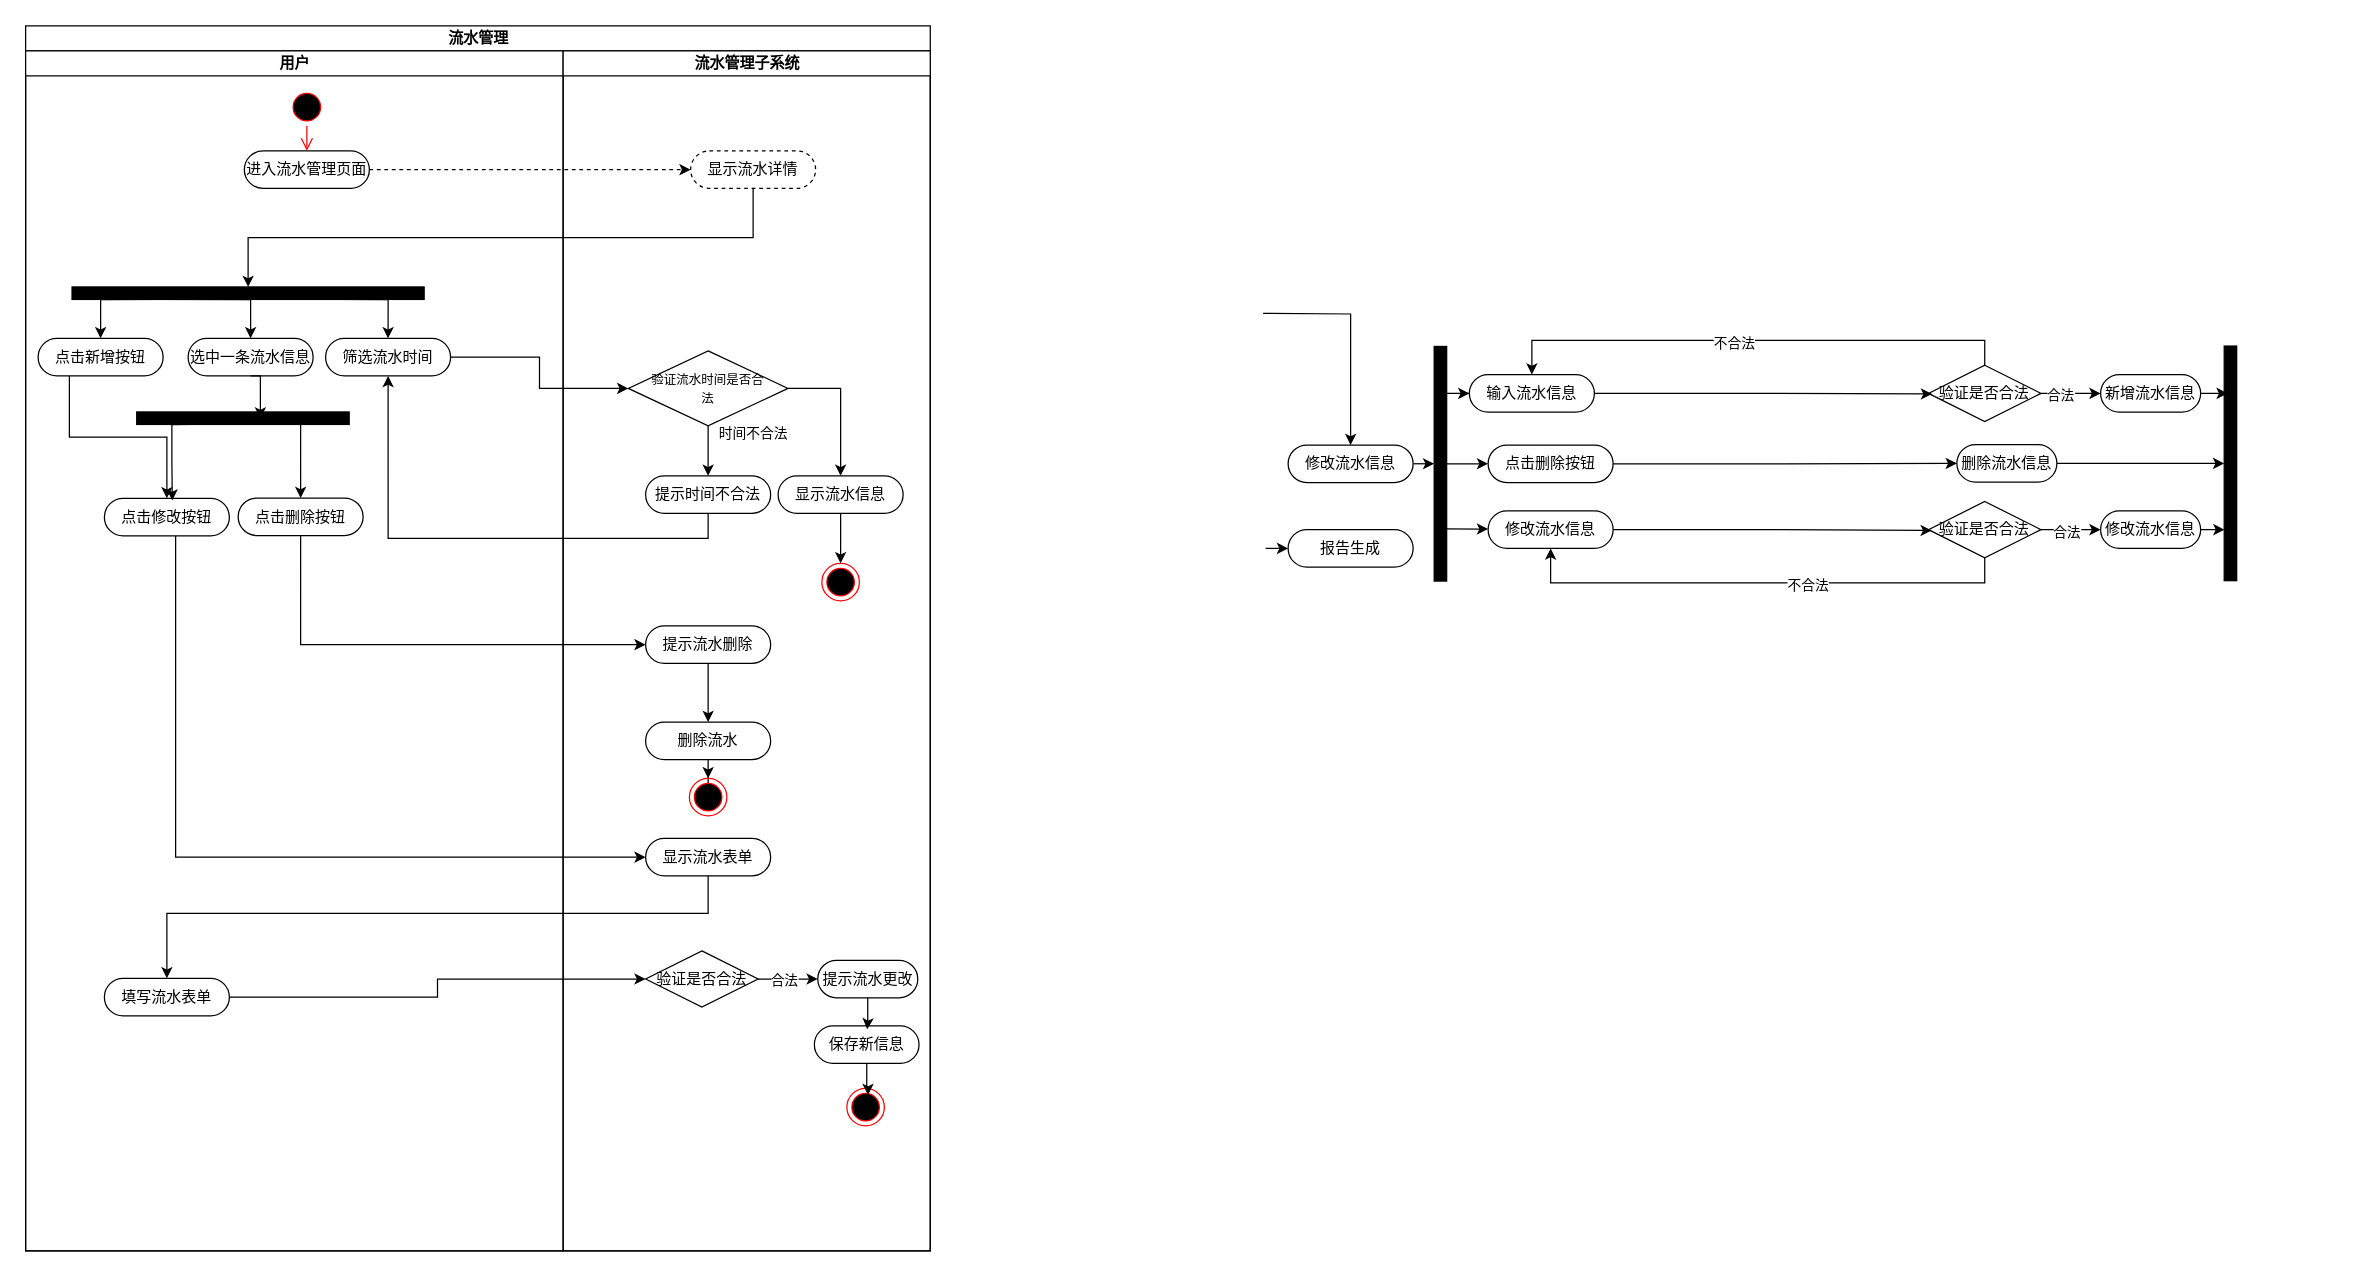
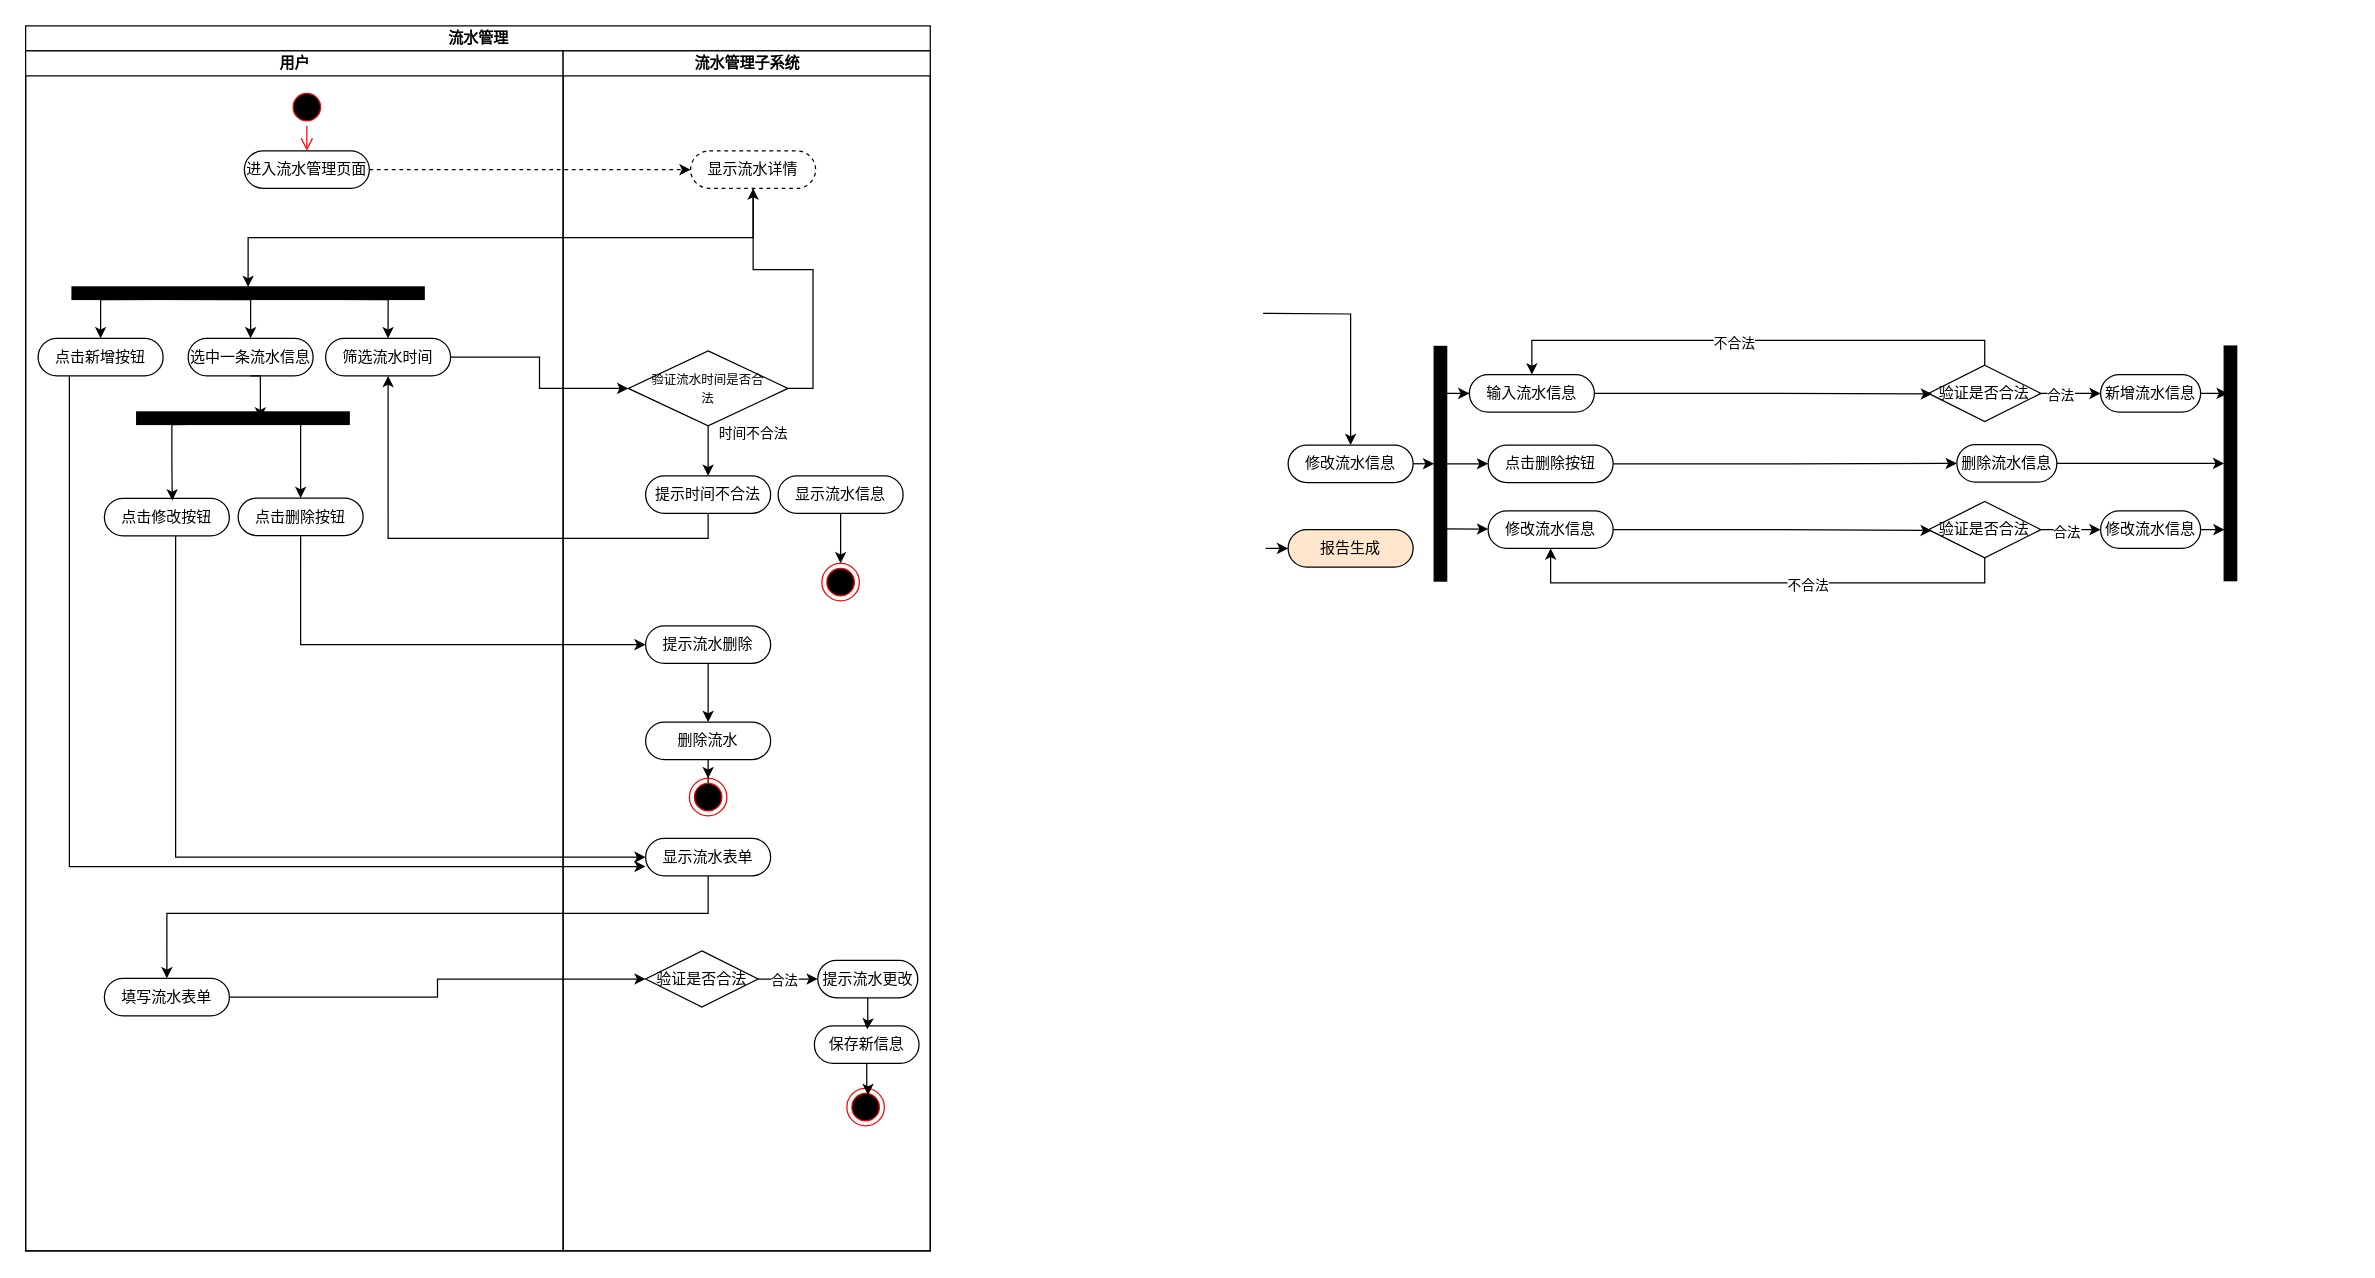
edge "验证流水时间是否合 法" -> "显示流水信息": now "验证流水时间是否合 法" -> "显示流水详情"
edge "点击新增按钮" -> "点击修改按钮": now "点击新增按钮" -> "显示流水表单"
node "报告生成": fillcolor #ffffff -> #ffe6cc
